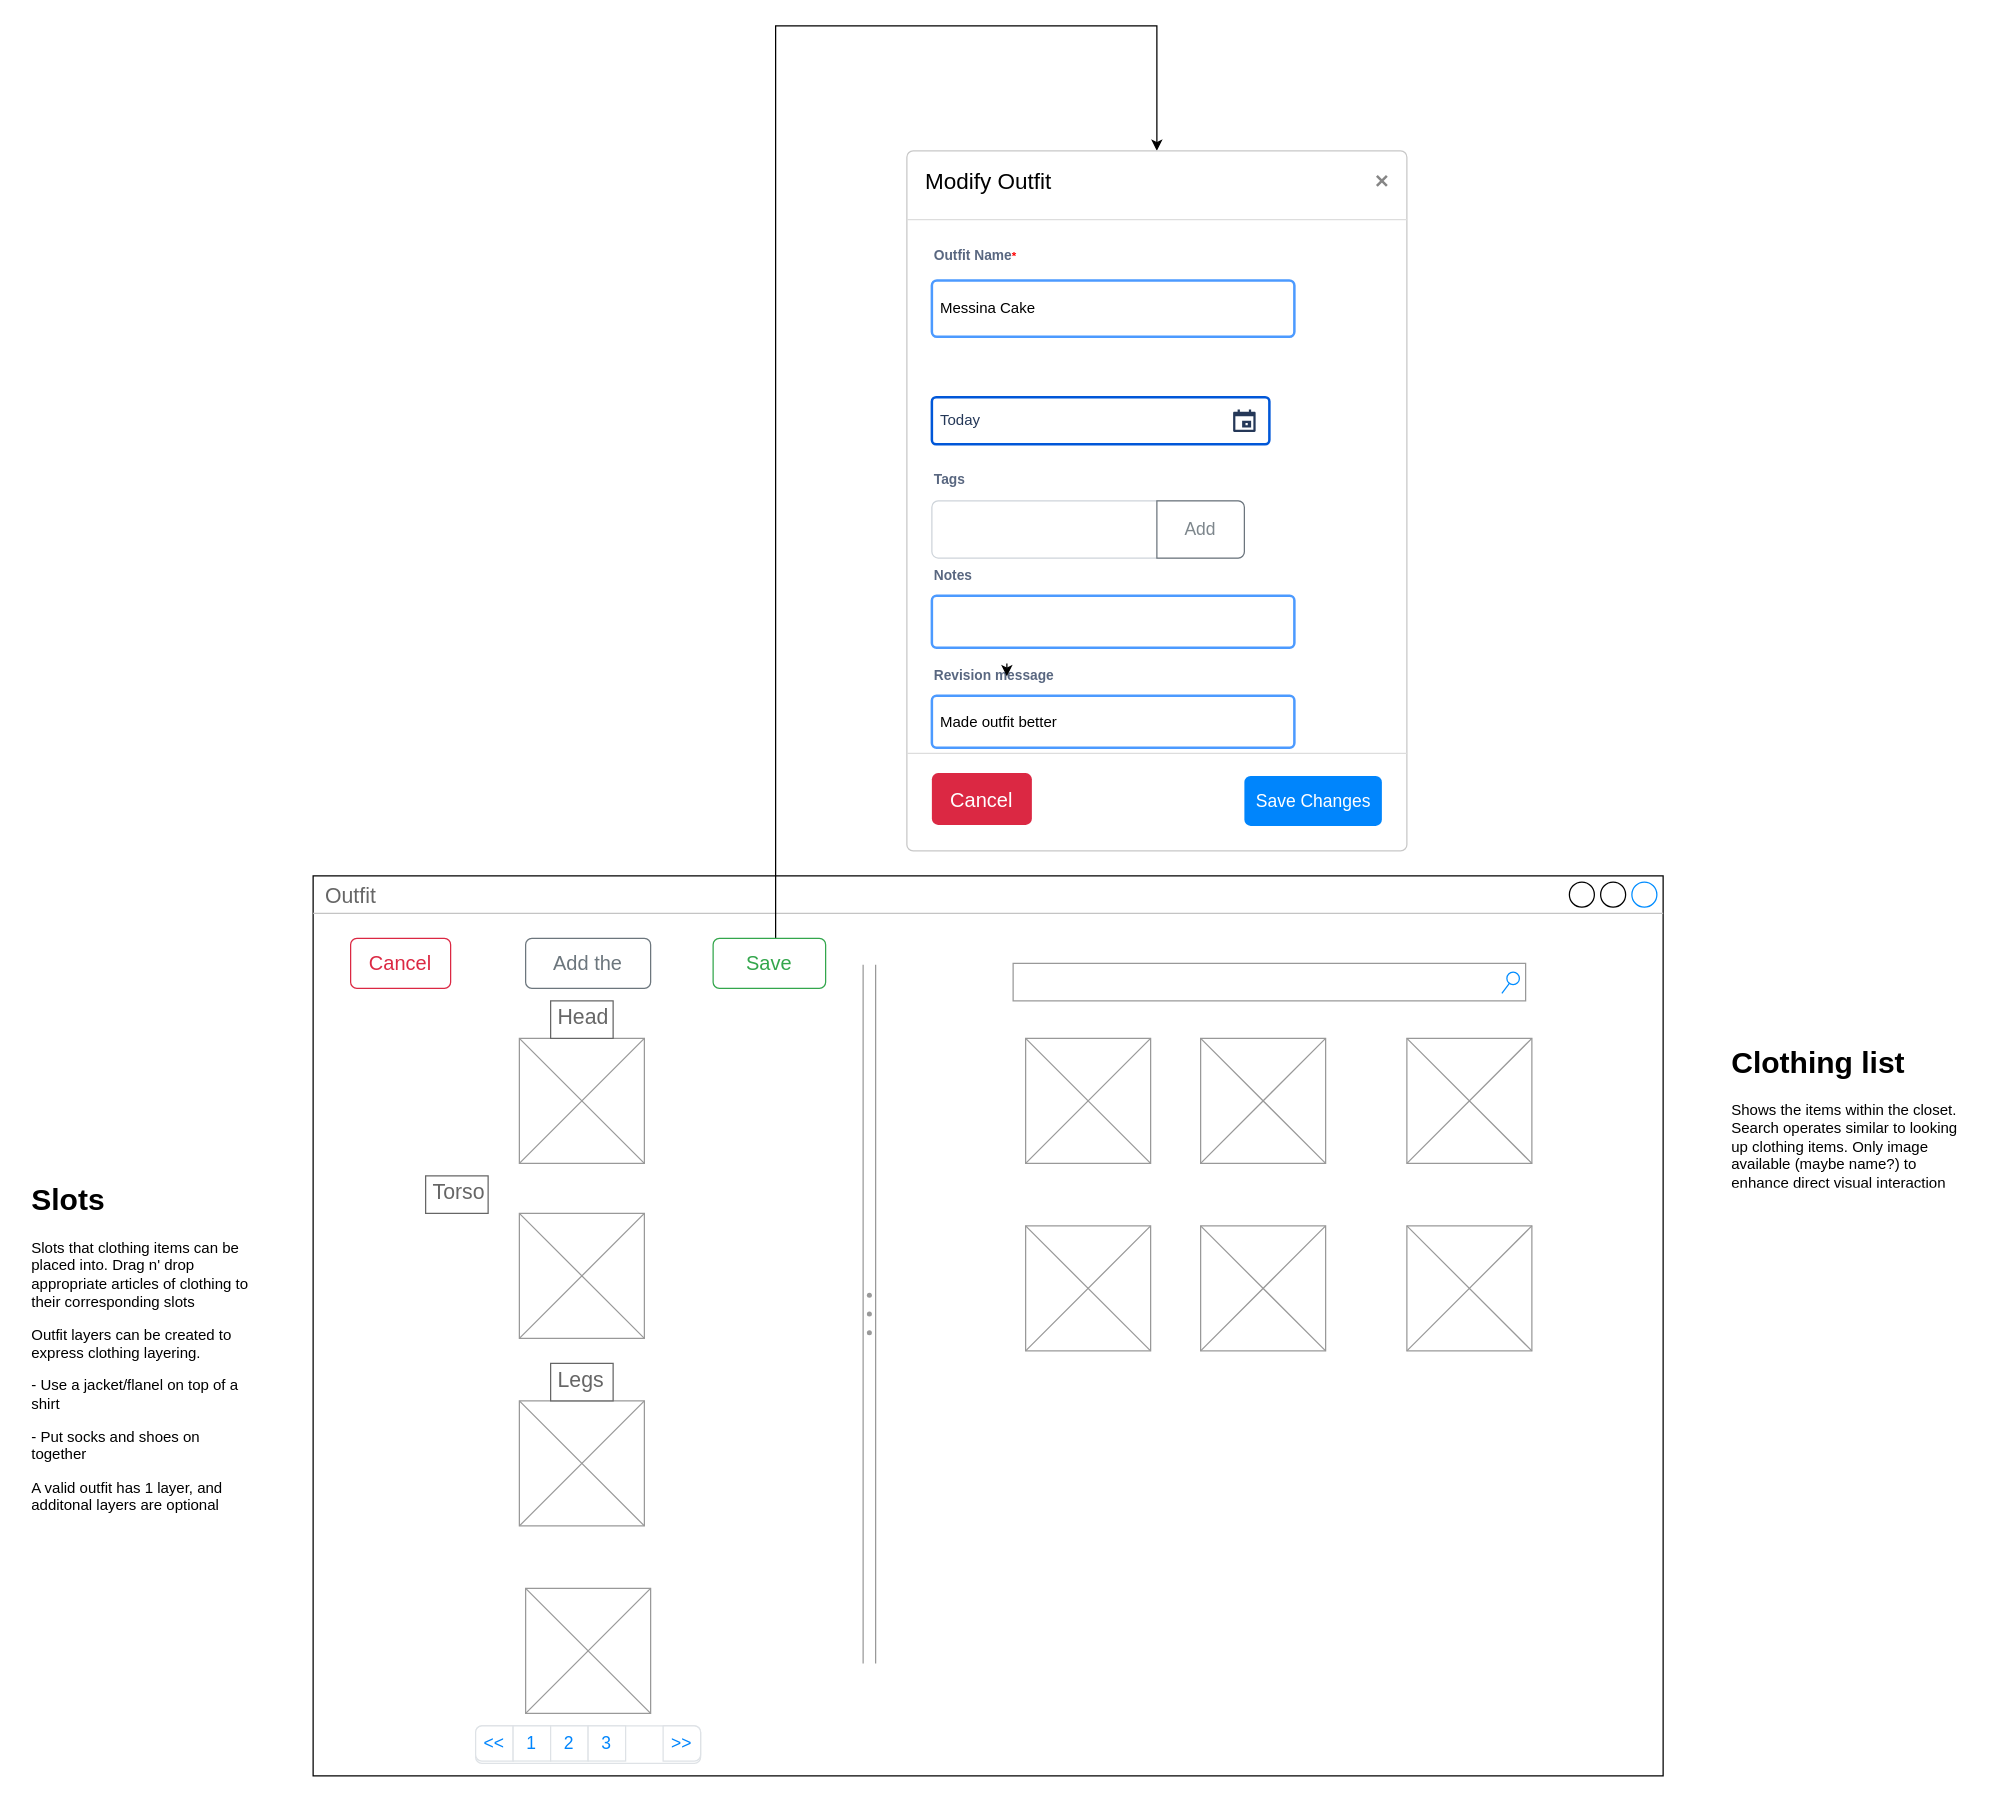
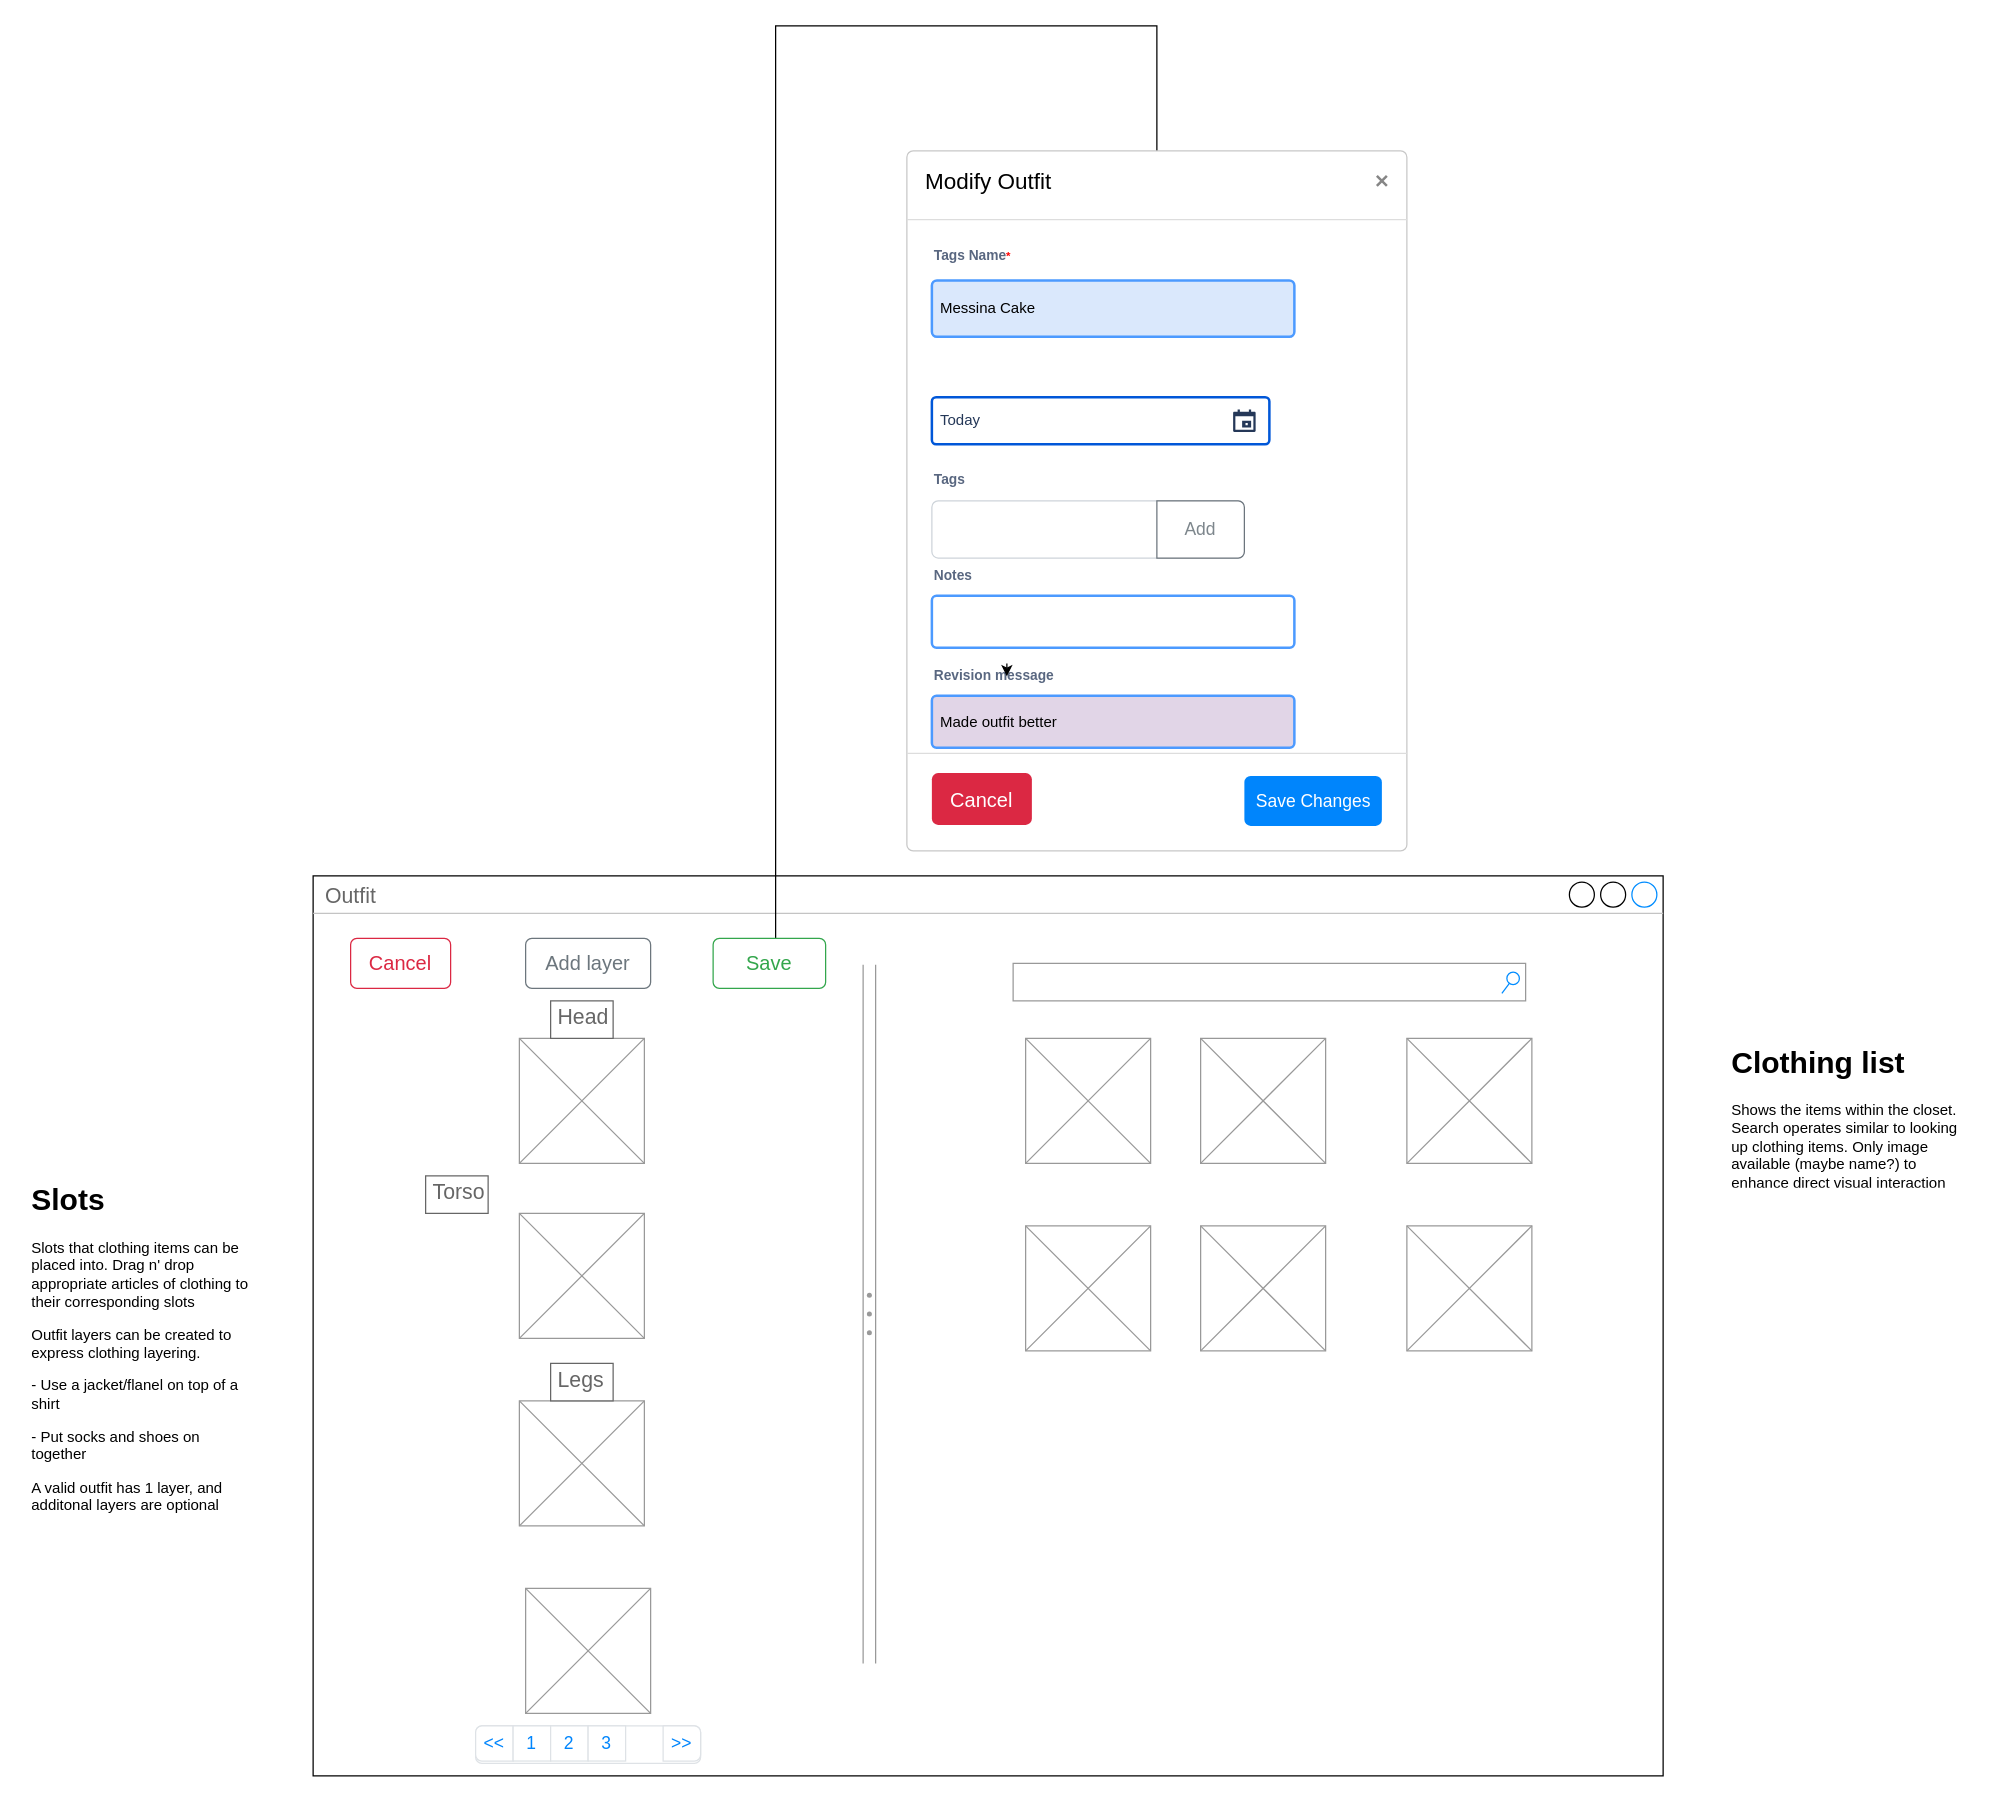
edge "Save" -> "Modify Outfit": arrowhead classic -> none
node "Outfit Name*": label "Outfit Name*" -> "Tags Name*"
node "Messina Cake": fillcolor #ffffff -> #dae8fc
node "Made outfit better": fillcolor #ffffff -> #e1d5e7
node "Add the": label "Add the" -> "Add layer"
